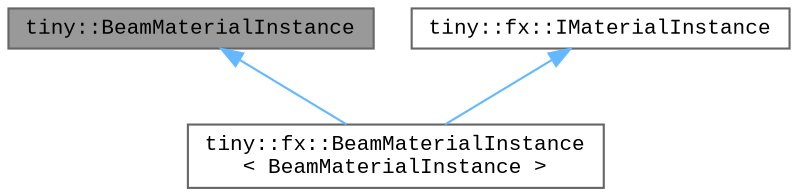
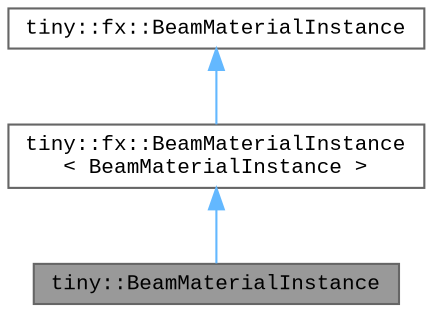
node "tiny::fx::IMaterialInstance": label "tiny::fx::IMaterialInstance" -> "tiny::fx::BeamMaterialInstance"
edge "tiny::fx::BeamMaterialInstance < BeamMaterialInstance >" -> "tiny::BeamMaterialInstance": reversed
